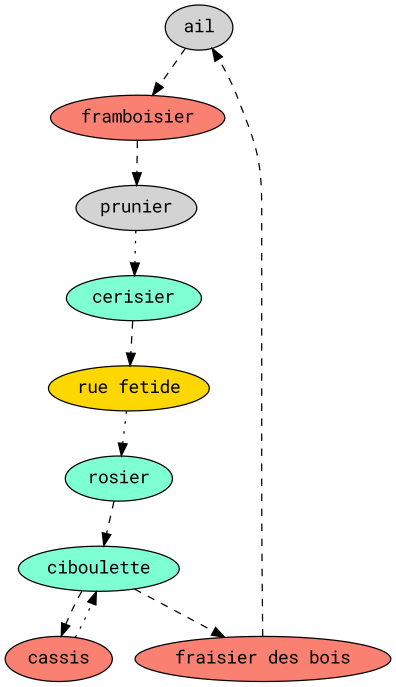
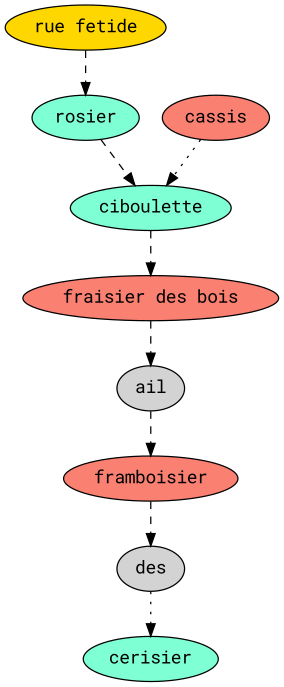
node "prunier": label "prunier" -> "des"
edge "cerisier" -> "rue fetide": removed
edge "rue fetide" -> "rosier": style dotted -> dashed
edge "ciboulette" -> "cassis": removed
